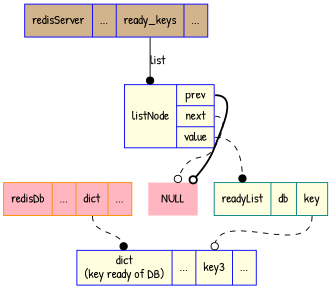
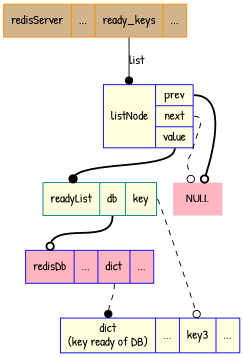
node "redisServer": color blue -> darkorange
edge "listNode" -> "readyList": style dashed -> bold
node "redisDb": color darkorange -> blue
edge "readyList" -> "redisDb": added
